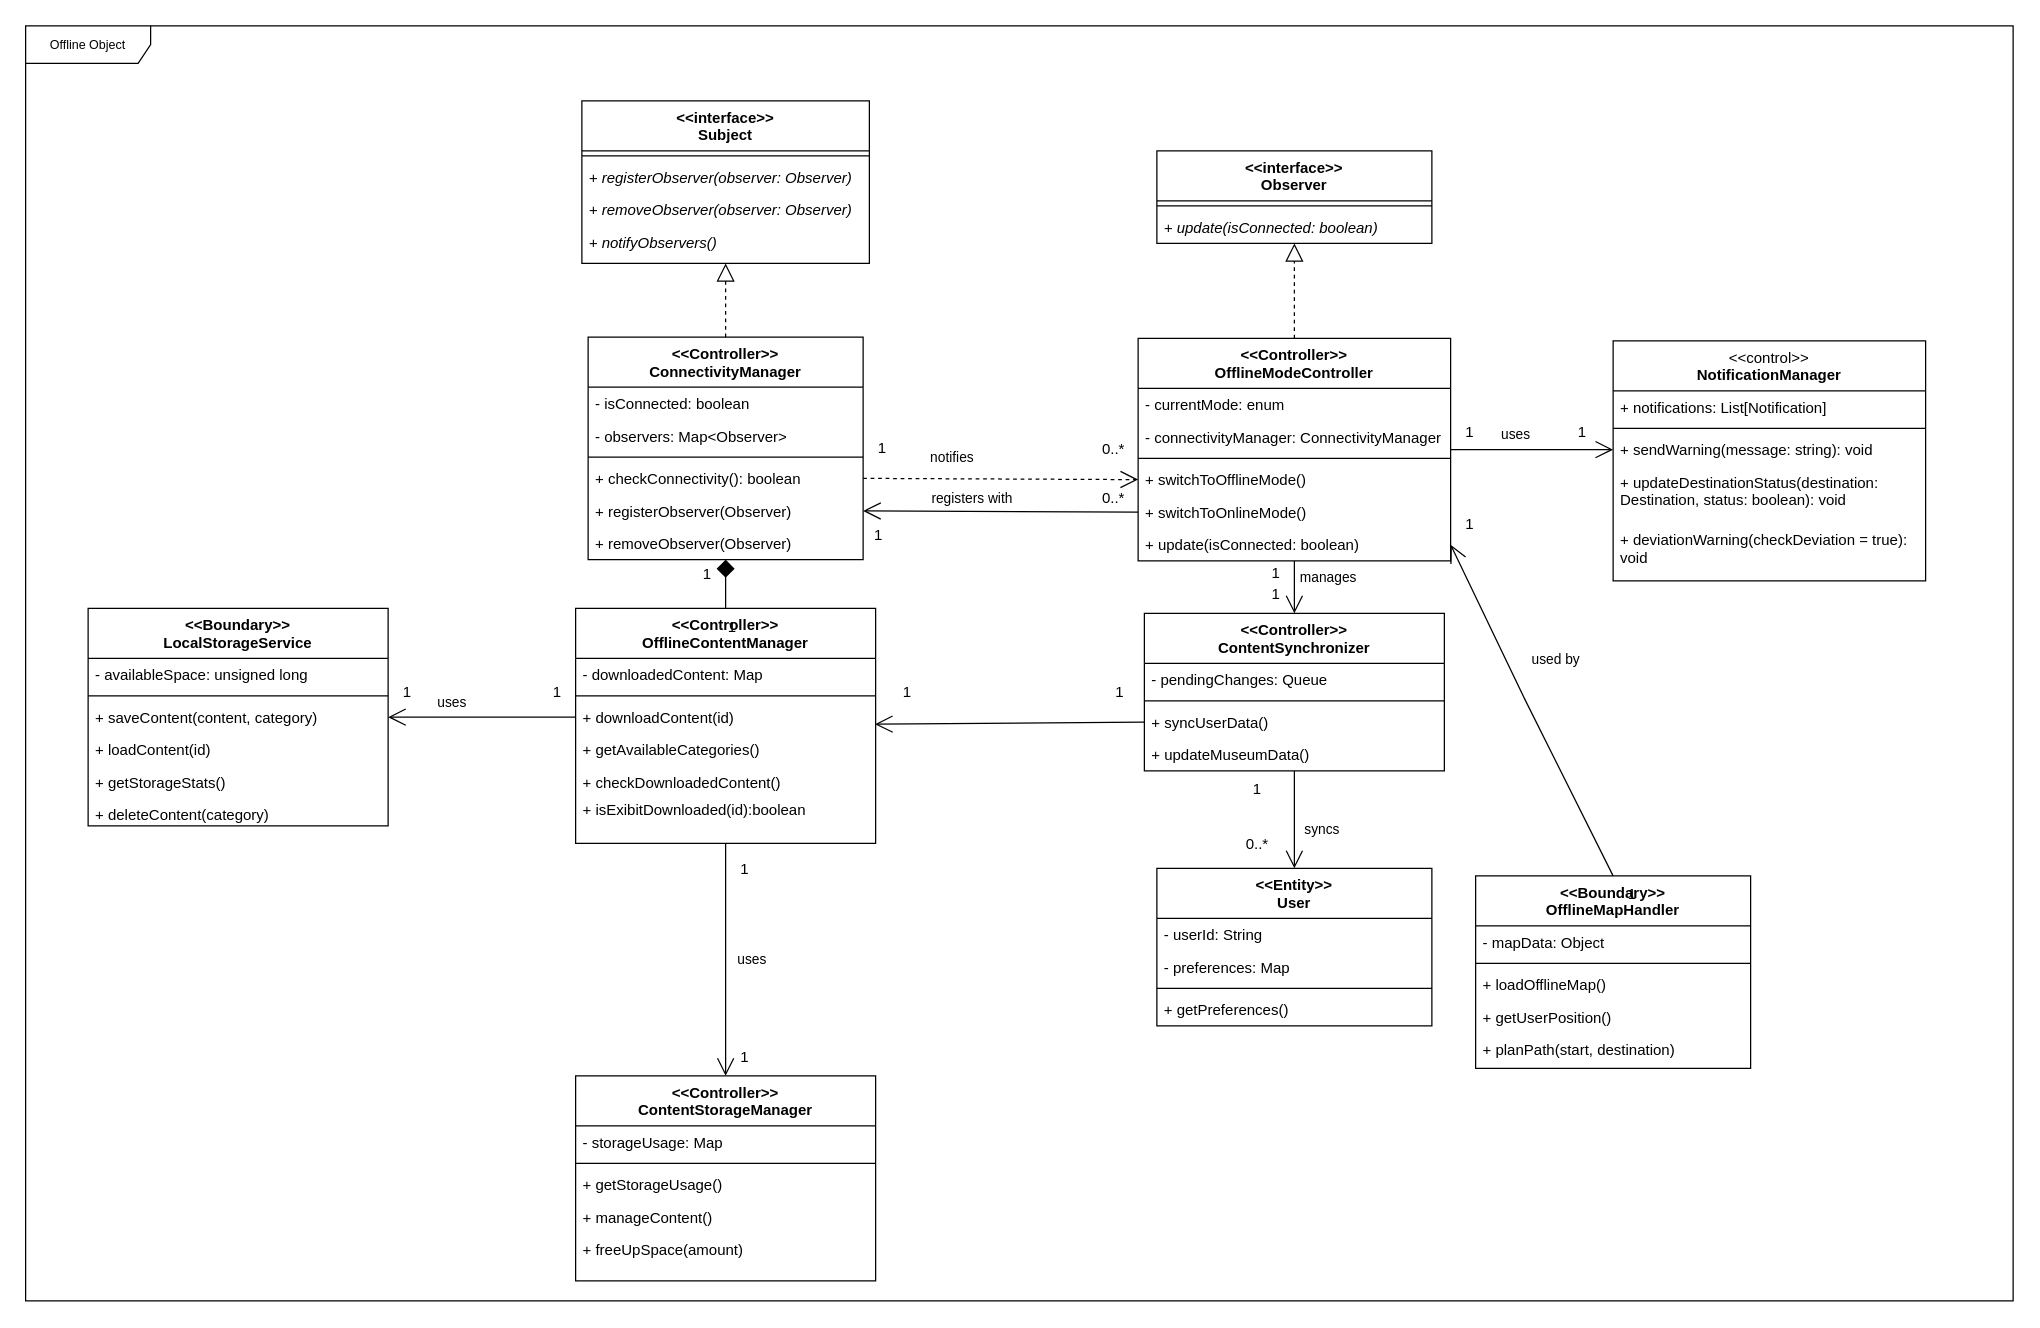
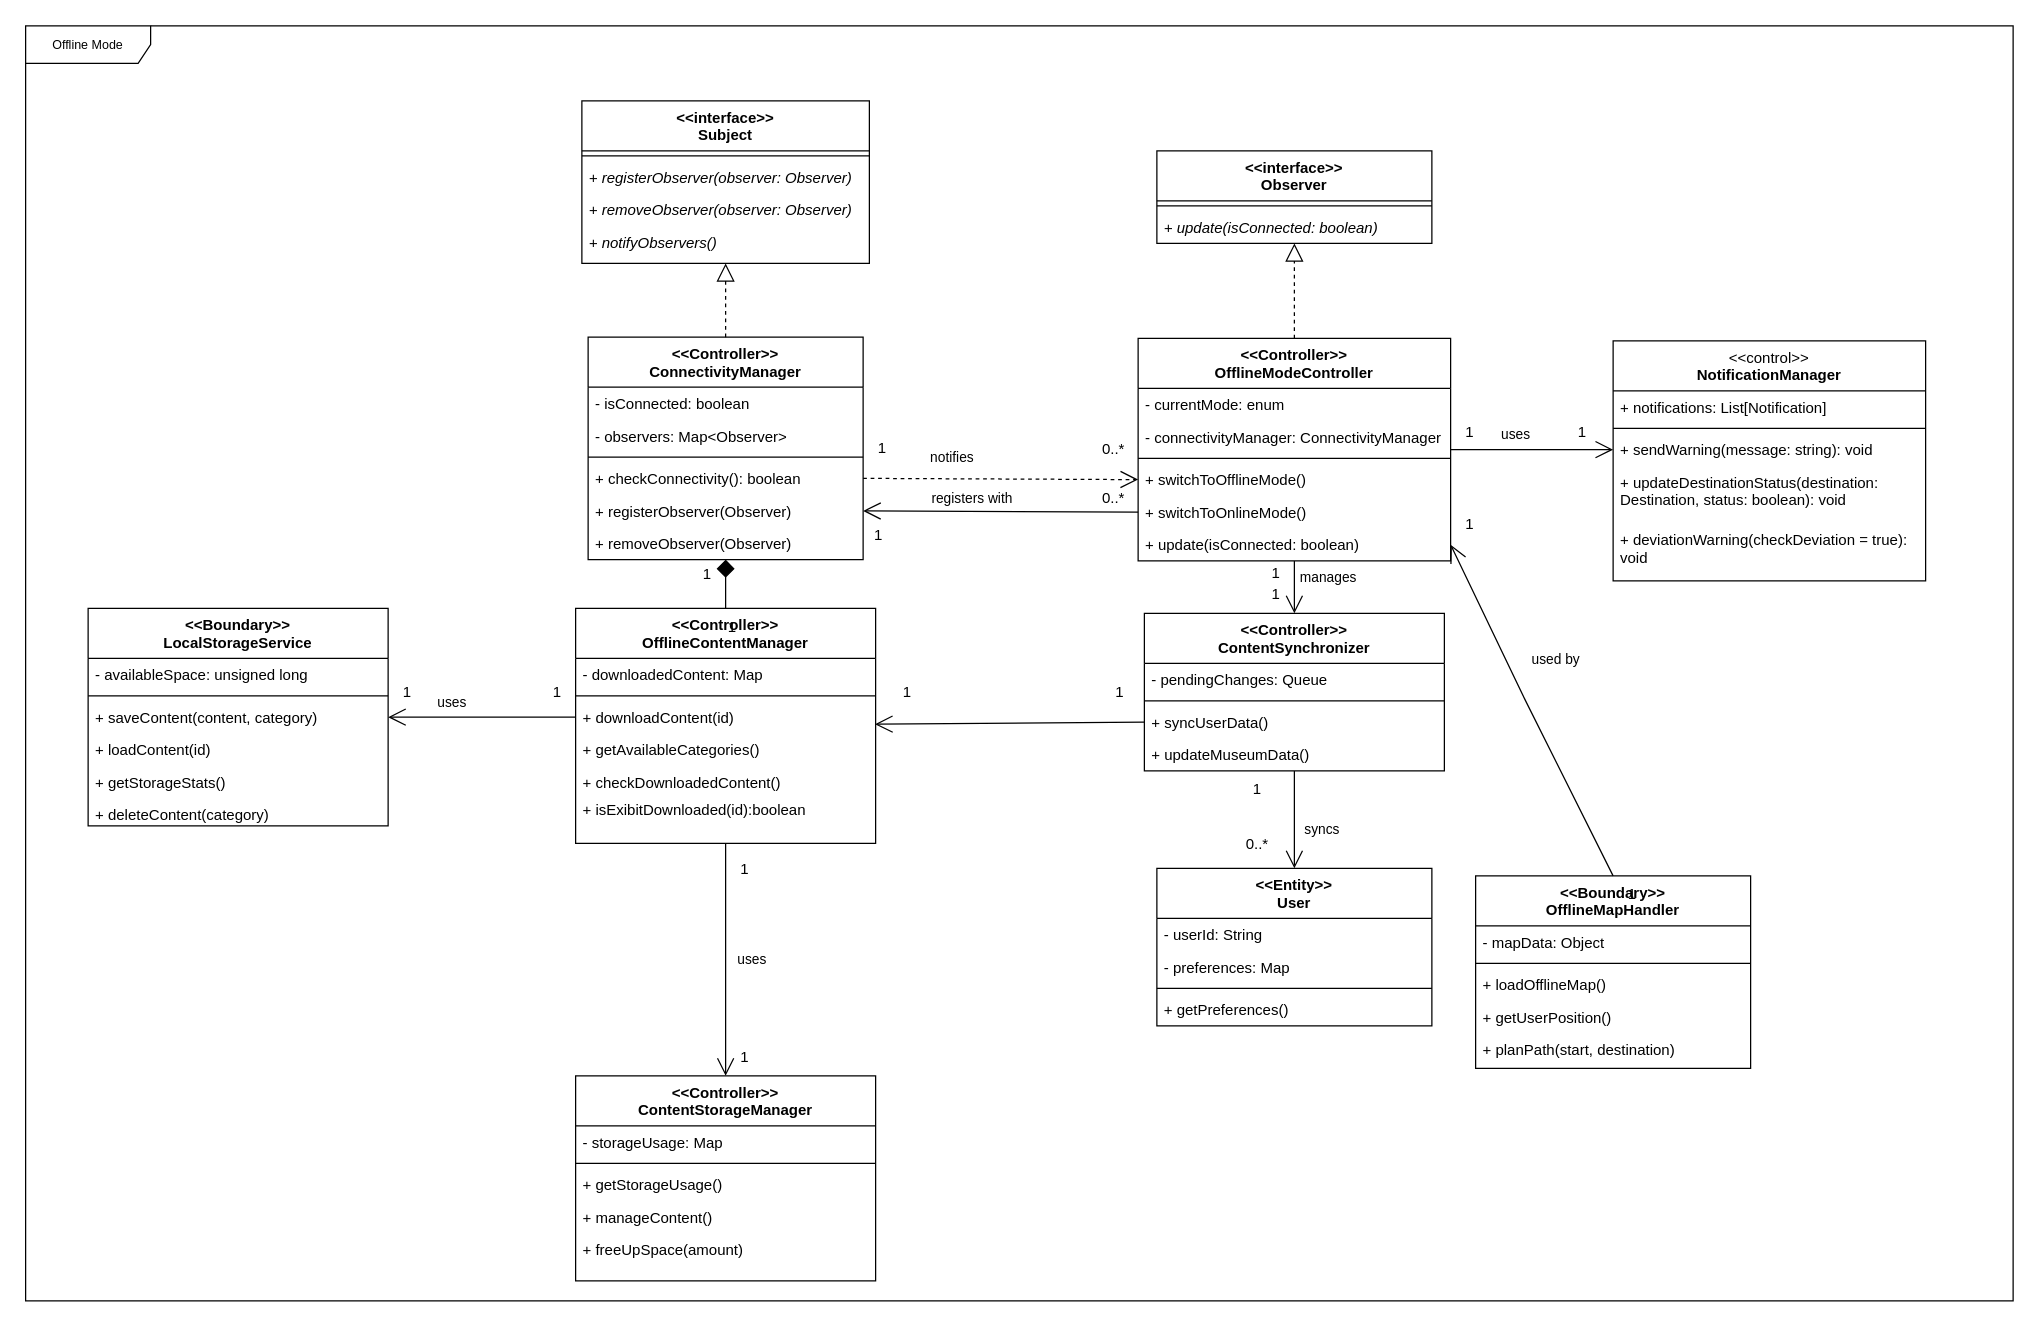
node "Offline Object": label "Offline Object" -> "Offline Mode"
